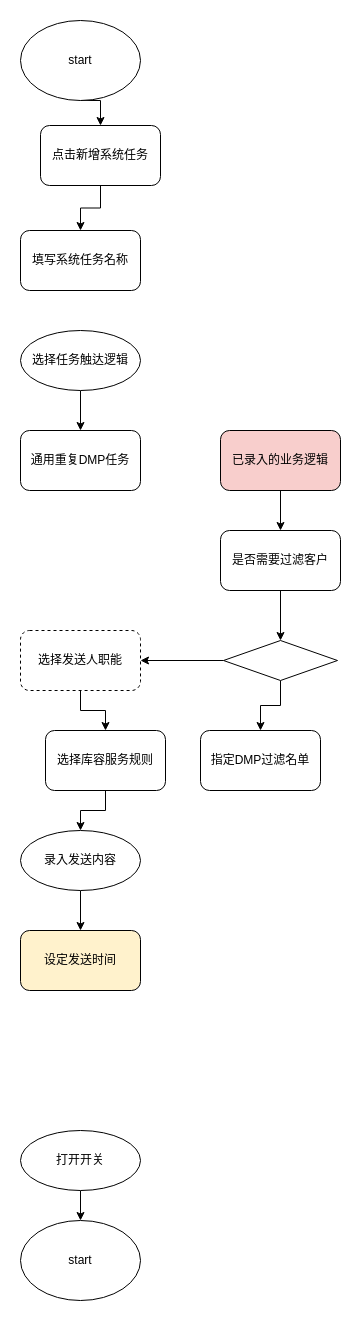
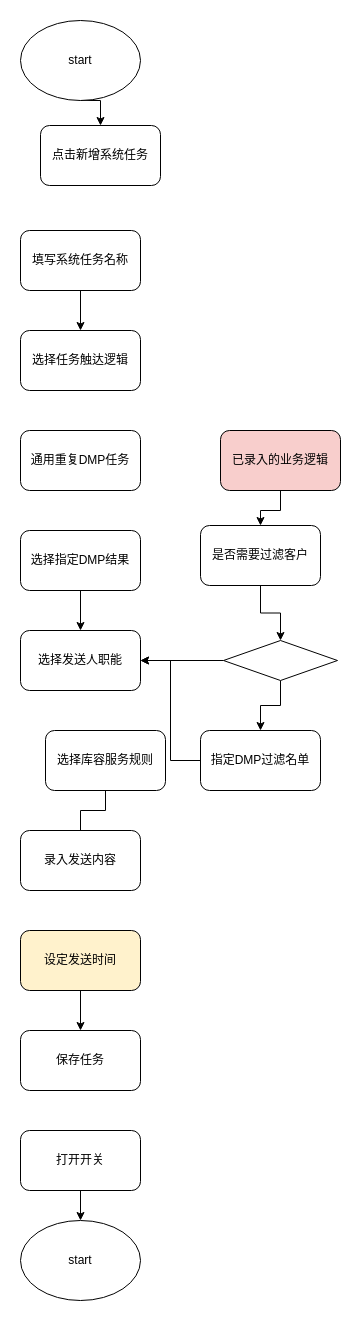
edge "点击新增系统任务" -> "填写系统任务名称": removed
edge "填写系统任务名称" -> "选择任务触达逻辑": added
node "选择任务触达逻辑": shape ellipse -> rounded rectangle
edge "选择任务触达逻辑" -> "通用重复DMP任务": removed
node "选择指定DMP结果": added
node "是否需要过滤客户": moved (281, 561) -> (261, 556)
edge "选择指定DMP结果" -> "选择发送人职能": added
node "选择发送人职能": style dashed -> solid
edge "选择发送人职能" -> "选择库容服务规则": removed
edge "指定DMP过滤名单" -> "选择发送人职能": added
edge "选择库容服务规则" -> "录入发送内容": arrowhead classic -> none
node "录入发送内容": shape ellipse -> rounded rectangle
edge "录入发送内容" -> "设定发送时间": removed
edge "设定发送时间" -> "保存任务": added
node "保存任务": added
node "打开开关": shape ellipse -> rounded rectangle
